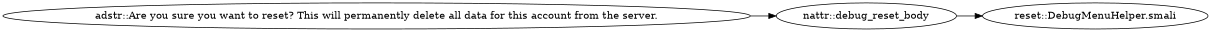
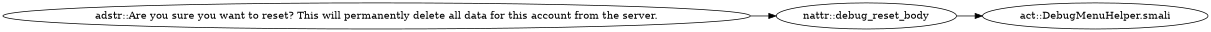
node "reset::DebugMenuHelper.smali": label "reset::DebugMenuHelper.smali" -> "act::DebugMenuHelper.smali"
